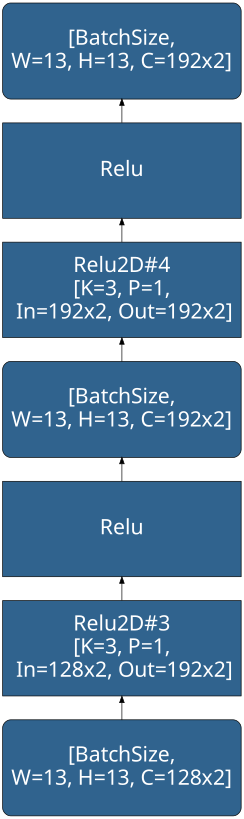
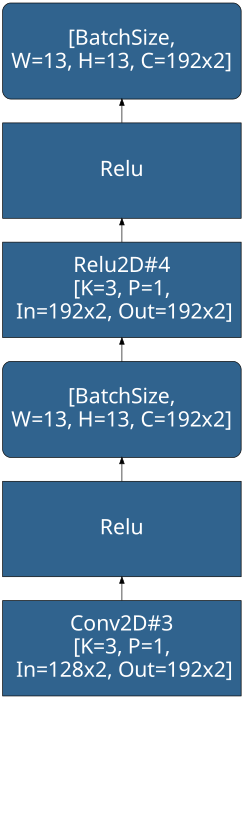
node "Relu2D#3 [K=3, P=1, In=128x2, Out=192x2]": label "Relu2D#3 [K=3, P=1, In=128x2, Out=192x2]" -> "Conv2D#3 [K=3, P=1, In=128x2, Out=192x2]"
node "[BatchSize, W=13, H=13, C=128x2]": removed
